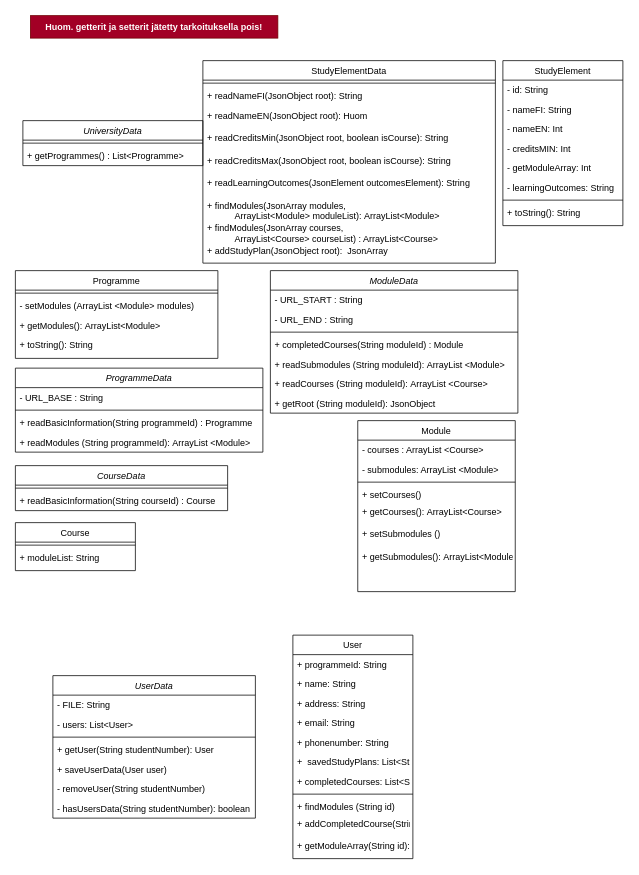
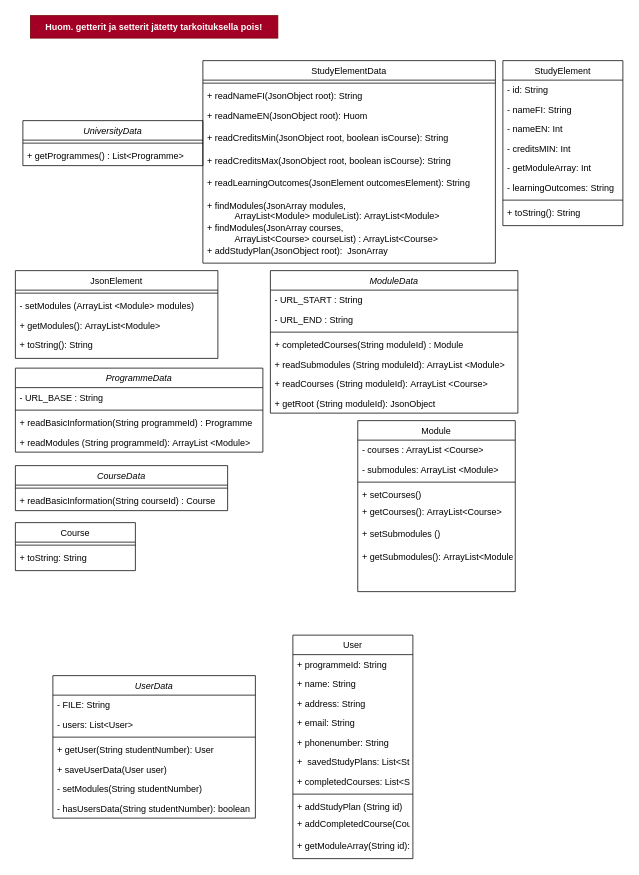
node "Programme": label "Programme" -> "JsonElement"
node "+ moduleList: String": label "+ moduleList: String" -> "+ toString: String"
node "- removeUser(String studentNumber)": label "- removeUser(String studentNumber)" -> "- setModules(String studentNumber)"
node "+ findModules (String id)": label "+ findModules (String id)" -> "+ addStudyPlan (String id)"
node "+ addCompletedCourse(String id)": label "+ addCompletedCourse(String id)" -> "+ addCompletedCourse(Course id)"
